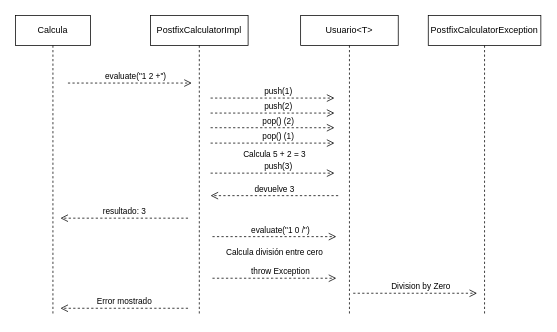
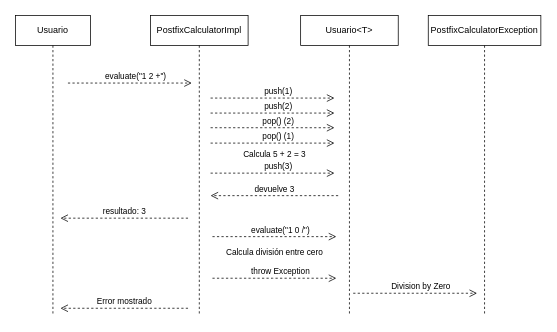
node "Calcula": label "Calcula" -> "Usuario"
